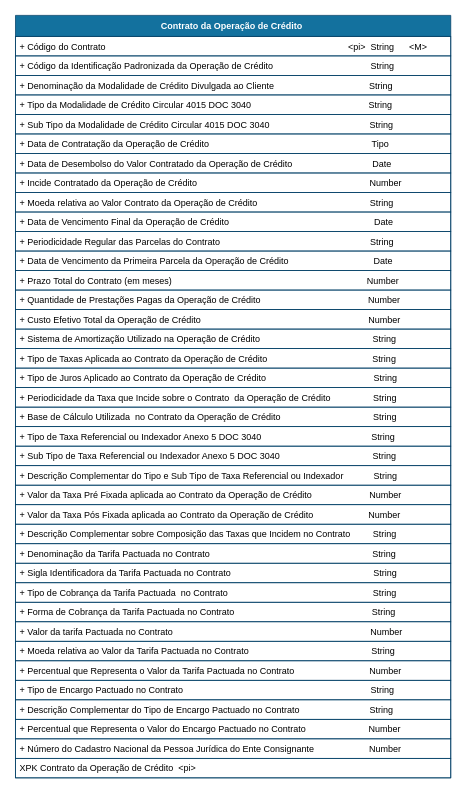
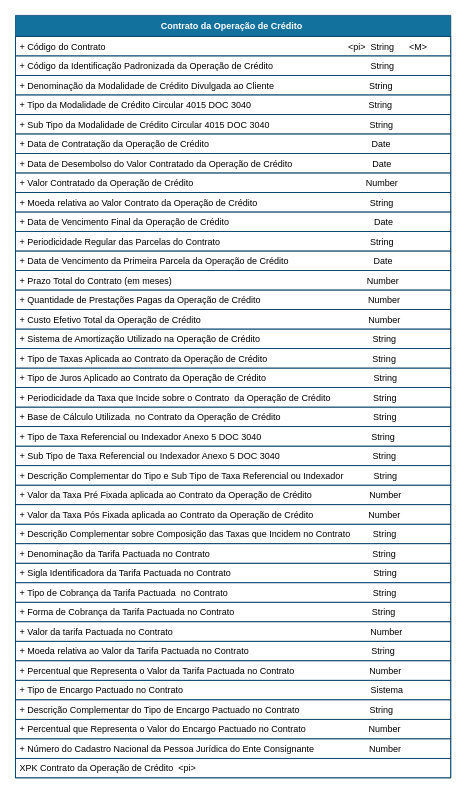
node "+ Data de Contratação da Operação de Crédito Tipo": label "+ Data de Contratação da Operação de Crédito Tipo" -> "+ Data de Contratação da Operação de Crédito Date"
node "+ Incide Contratado da Operação de Crédito Number": label "+ Incide Contratado da Operação de Crédito Number" -> "+ Valor Contratado da Operação de Crédito Number"
node "+ Tipo de Encargo Pactuado no Contrato String": label "+ Tipo de Encargo Pactuado no Contrato String" -> "+ Tipo de Encargo Pactuado no Contrato Sistema"
